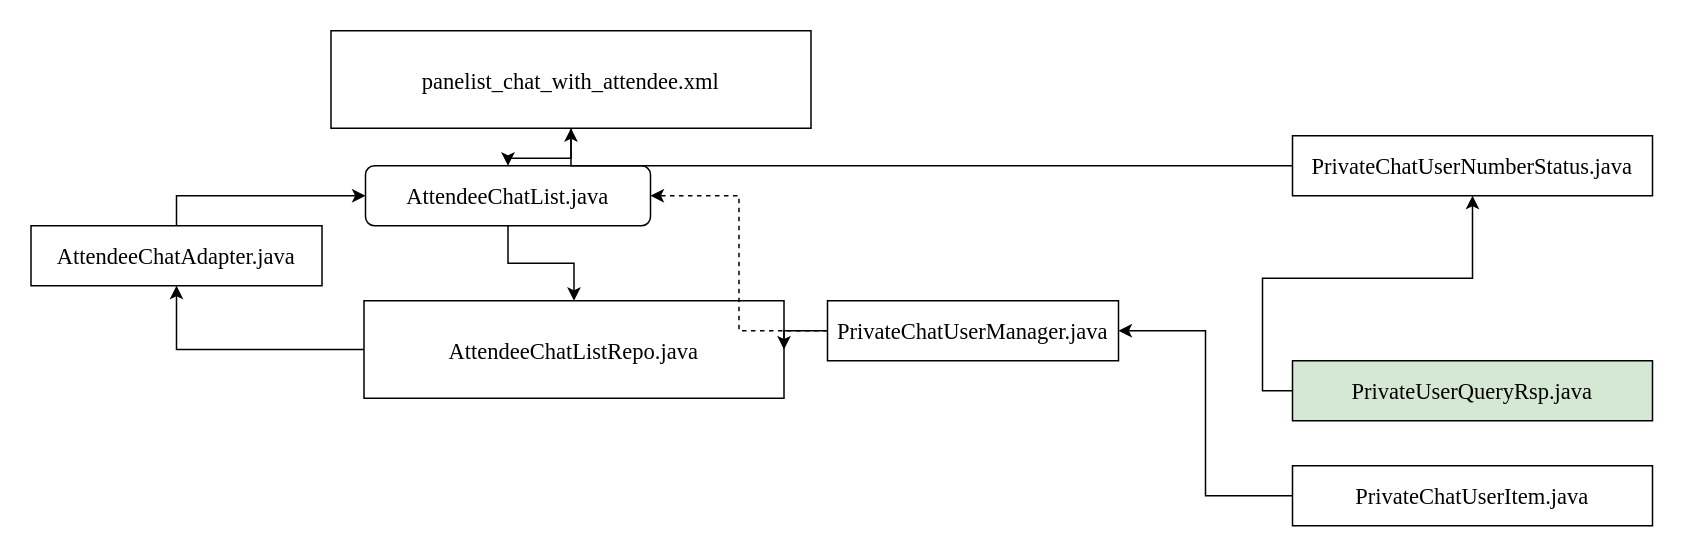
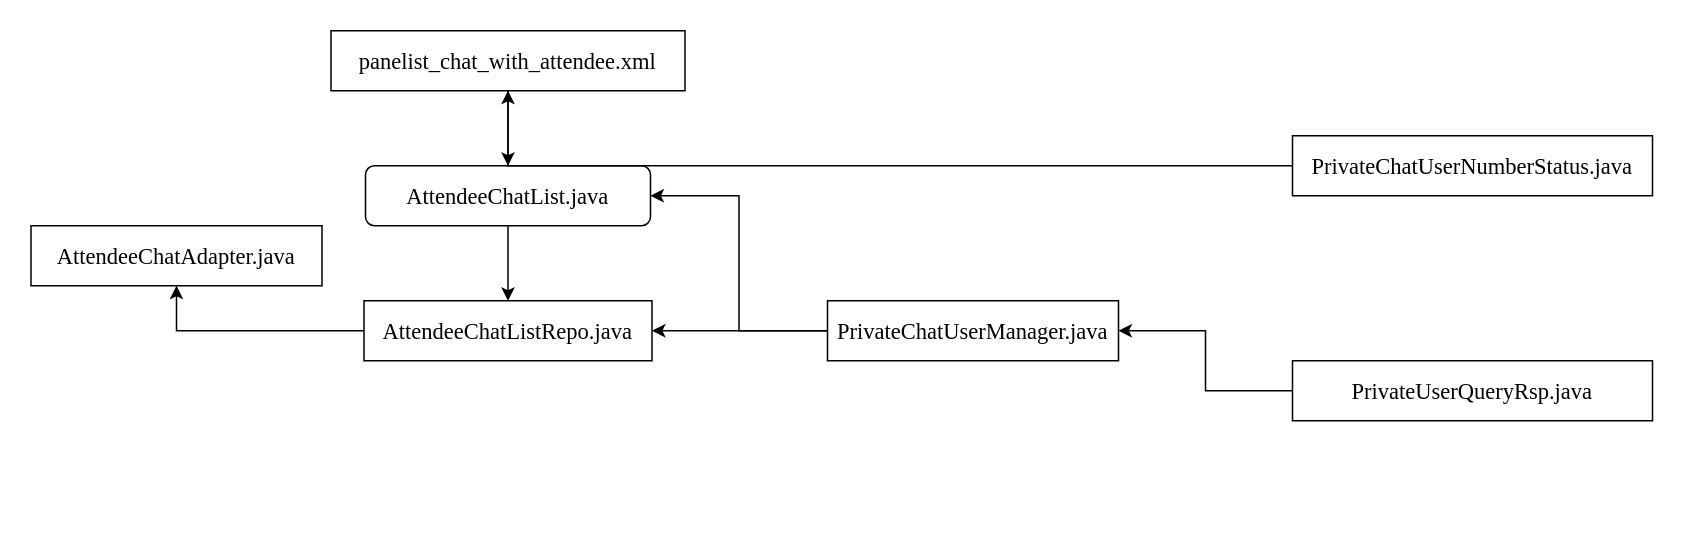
node "panelist_chat_with_attendee.xml": size 480x98 -> 354x60
edge "AttendeeChatAdapter.java" -> "AttendeeChatList.java": removed
edge "PrivateChatUserManager.java" -> "AttendeeChatList.java": style dashed -> solid
edge "PrivateUserQueryRsp.java" -> "PrivateChatUserNumberStatus.java": now "PrivateUserQueryRsp.java" -> "PrivateChatUserManager.java"
node "AttendeeChatListRepo.java": size 420x98 -> 288x60
node "PrivateUserQueryRsp.java": fillcolor #d5e8d4 -> #ffffff
edge "PrivateChatUserItem.java" -> "PrivateChatUserManager.java": removed
node "PrivateChatUserItem.java": removed
